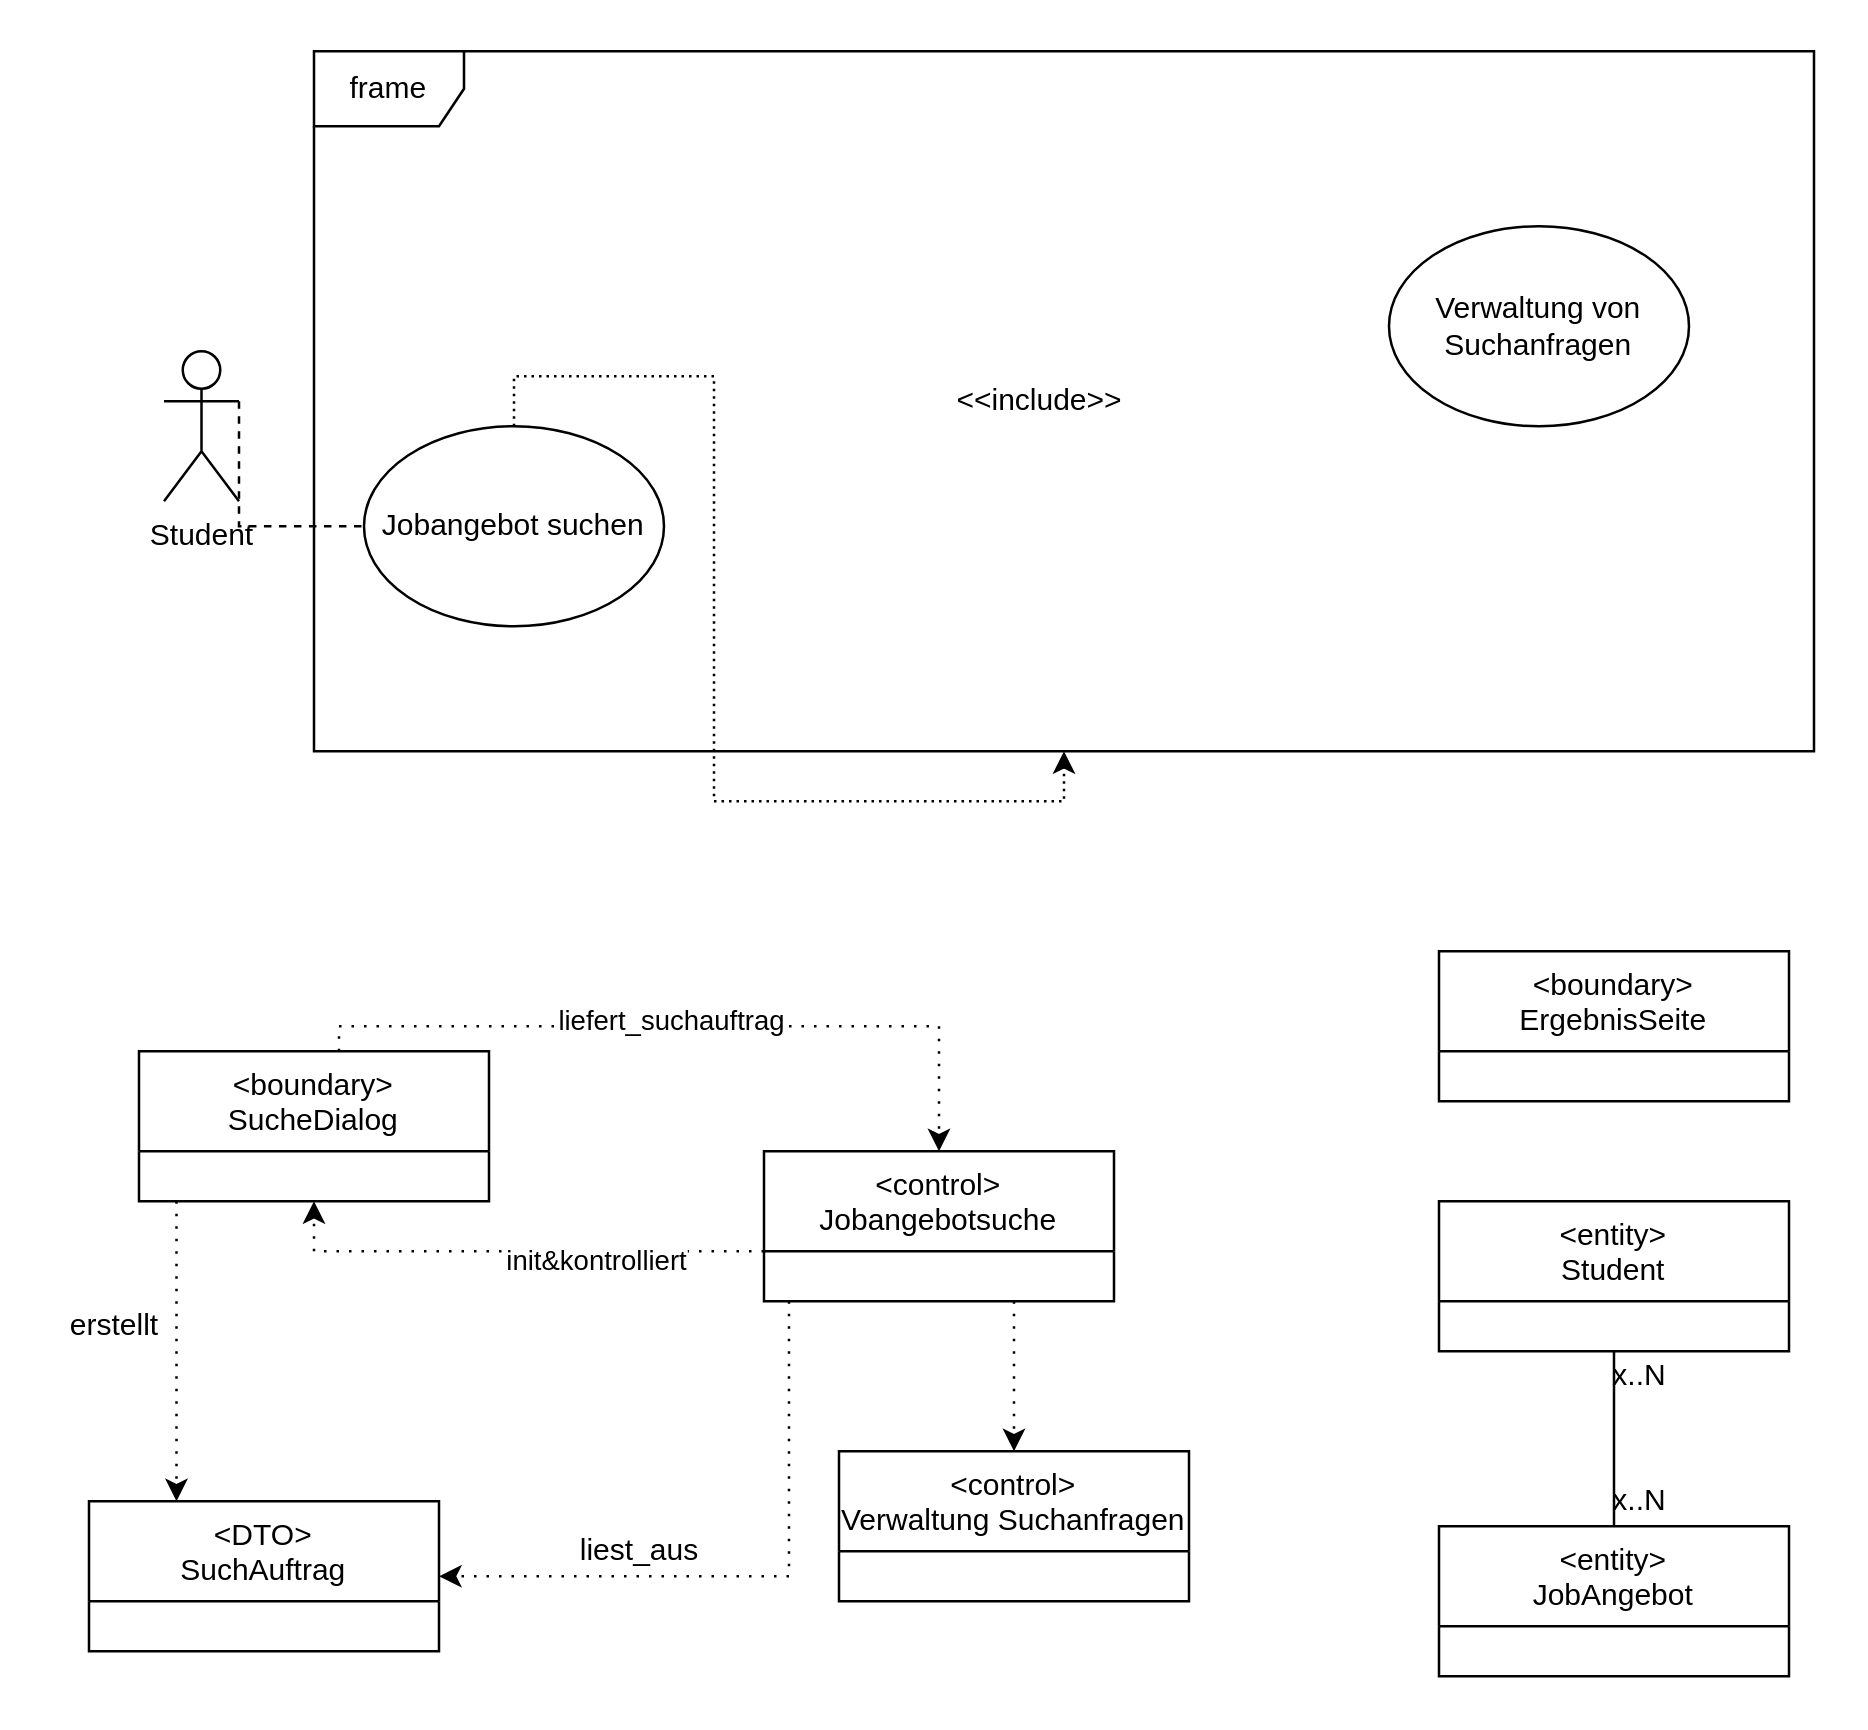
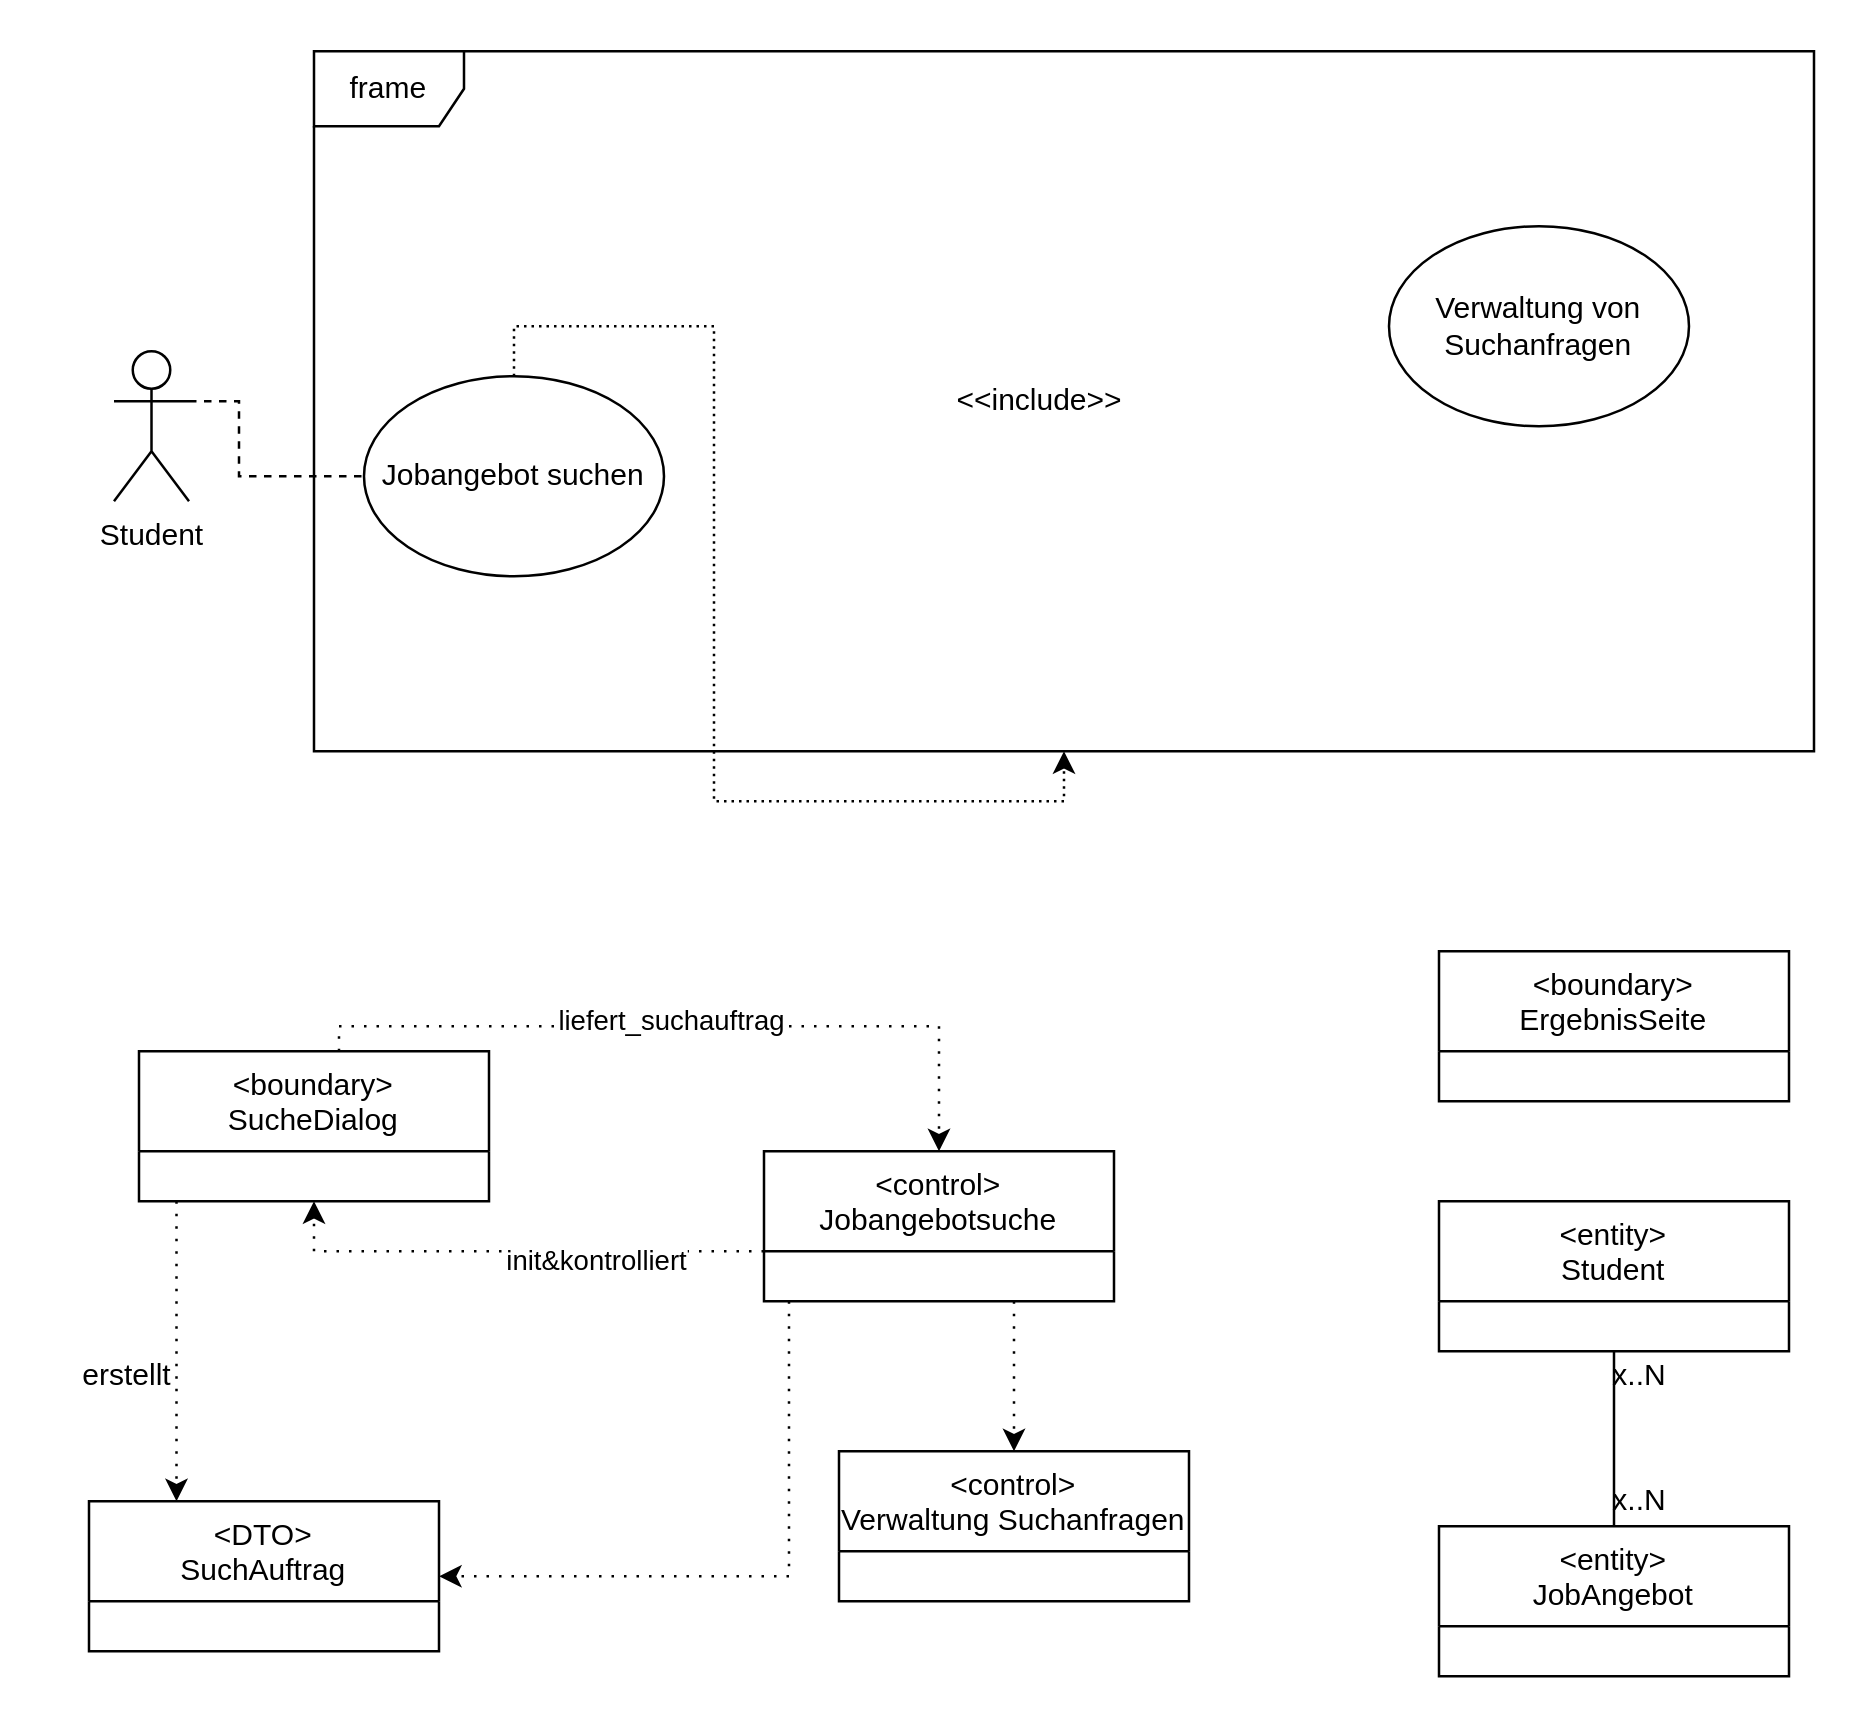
node "Student": moved (201, 426) -> (151, 426)
node "Jobangebot suchen": moved (514, 526) -> (514, 476)
node "erstellt": moved (114, 1326) -> (126, 1376)
node "liest_aus": removed
